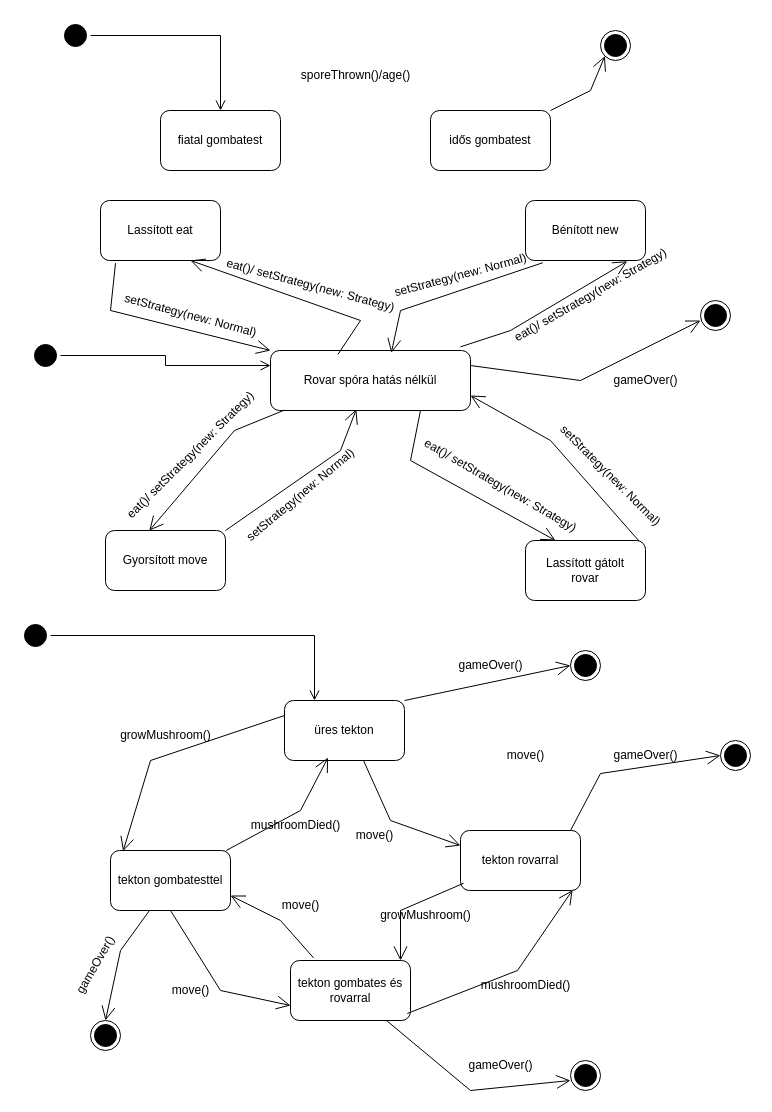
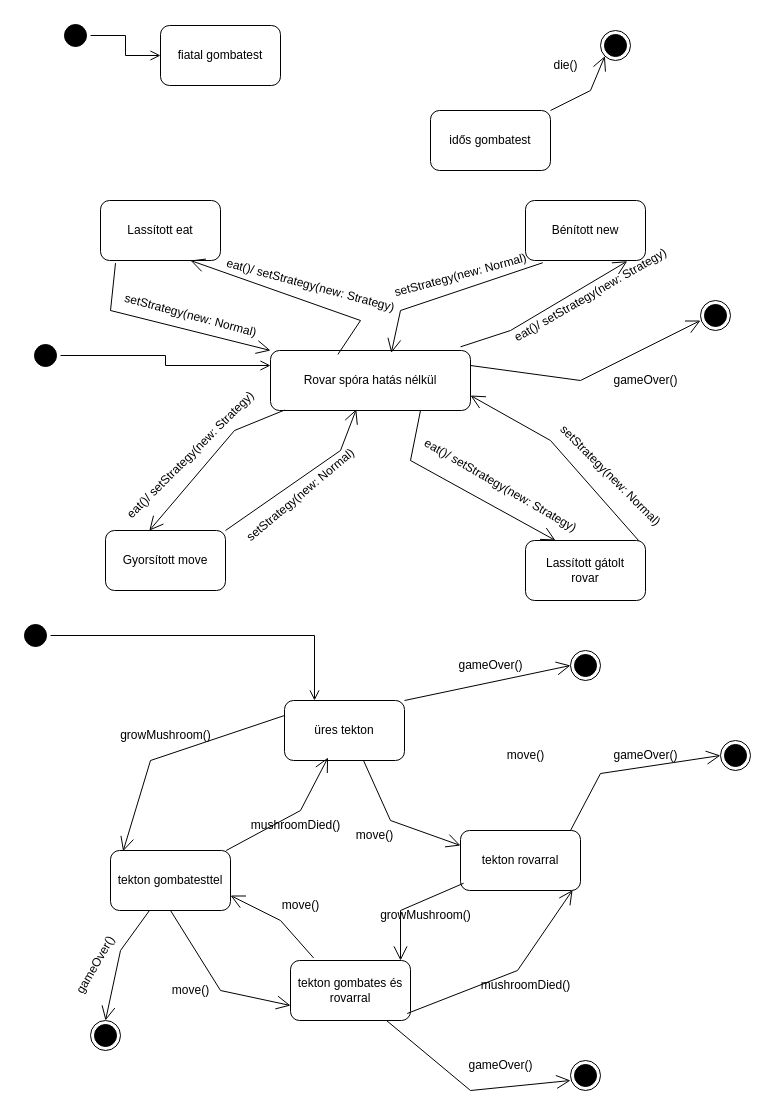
node "die()": added
node "sporeThrown()/age()": removed
node "fiatal gombatest": moved (221, 141) -> (221, 56)
